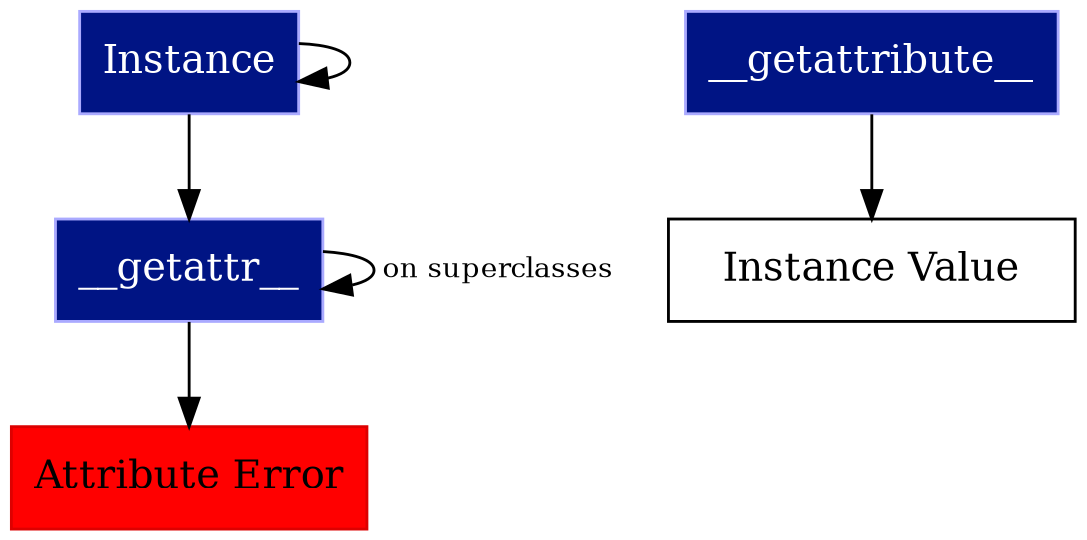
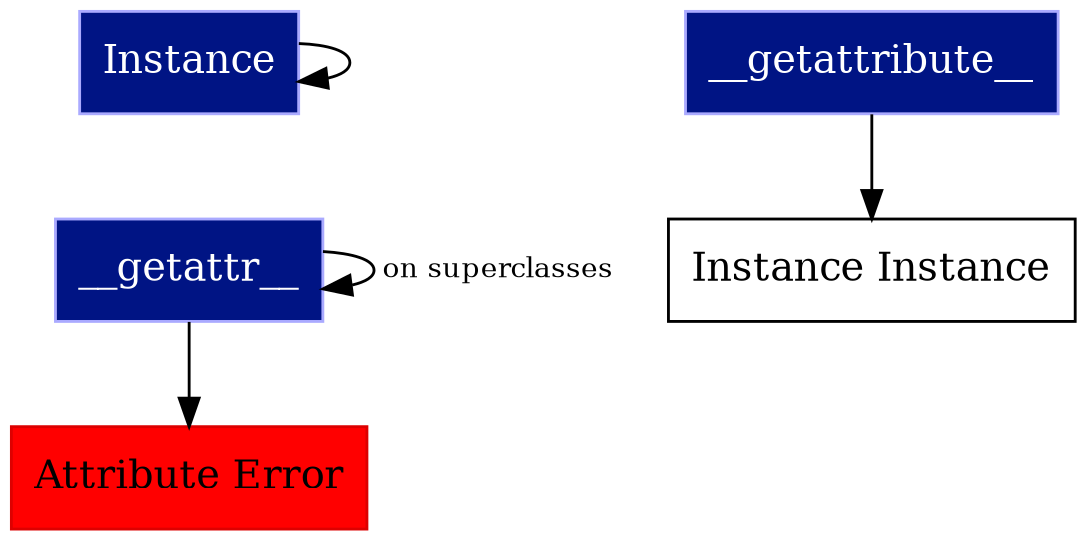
edge "Instance" -> "__getattr__": removed
node "Instance Value": label "Instance Value" -> "Instance Instance"
